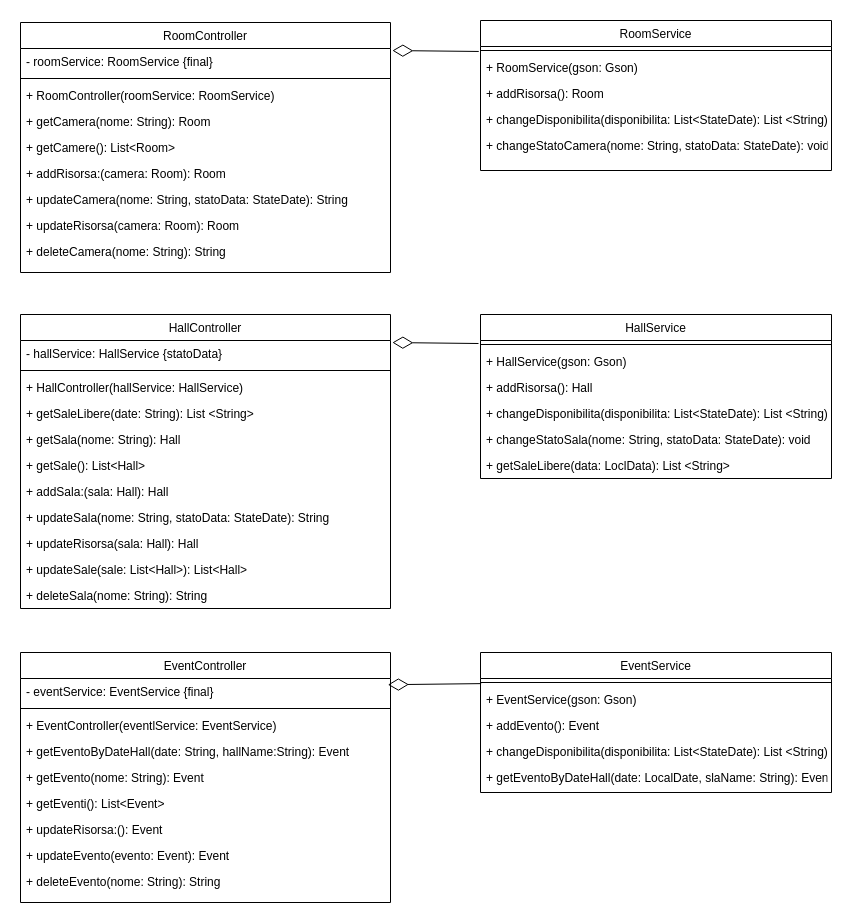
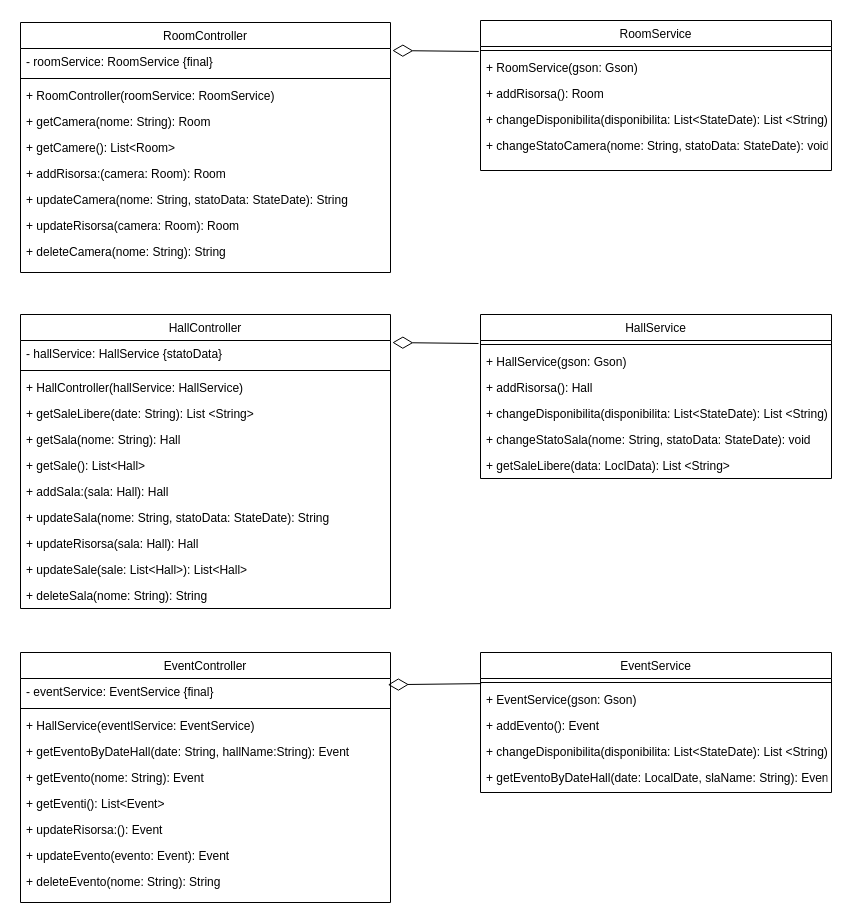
node "+ EventController(eventlService: EventService)": label "+ EventController(eventlService: EventService)" -> "+ HallService(eventlService: EventService)"
